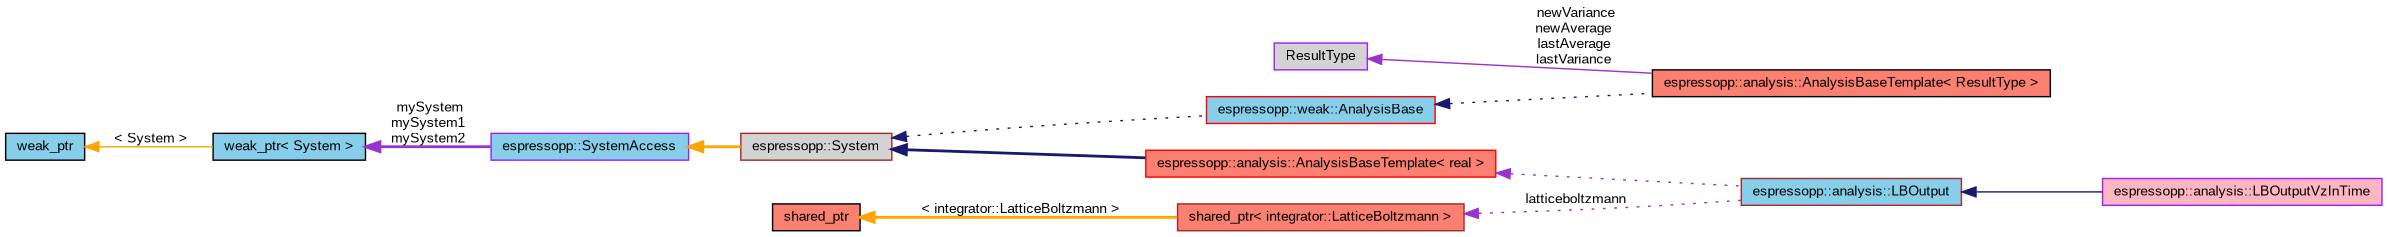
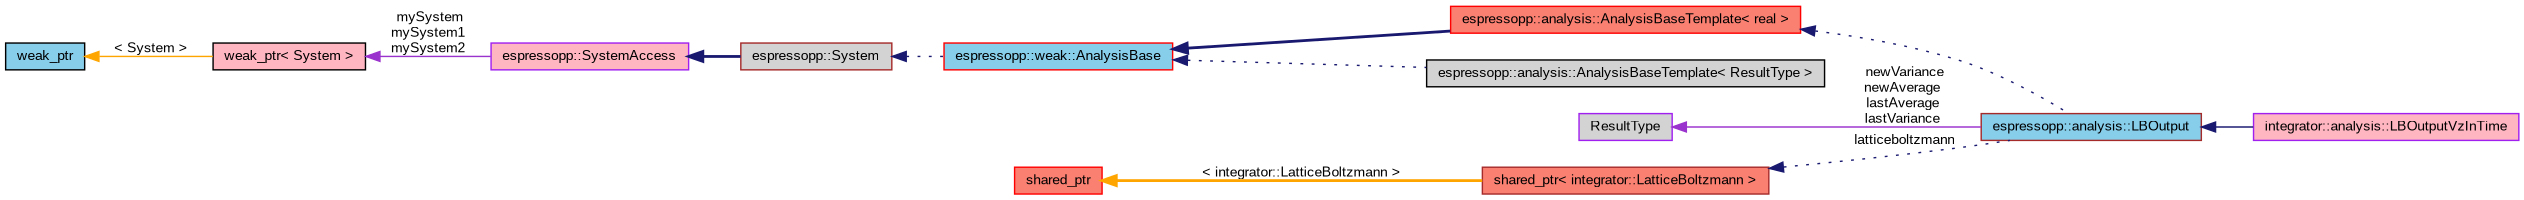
edge "espressopp::analysis::AnalysisBaseTemplate< ResultType >" -> "ResultType": now "espressopp::analysis::LBOutput" -> "ResultType"
node "espressopp::analysis::AnalysisBaseTemplate< ResultType >": fillcolor salmon -> lightgrey
node "weak_ptr< System >": fillcolor skyblue -> lightpink
edge "espressopp::SystemAccess" -> "weak_ptr< System >": style bold -> solid
node "espressopp::SystemAccess": fillcolor skyblue -> lightpink
edge "espressopp::System" -> "espressopp::SystemAccess": color orange -> midnightblue
edge "espressopp::analysis::AnalysisBaseTemplate< real >" -> "espressopp::System": now "espressopp::analysis::AnalysisBaseTemplate< real >" -> "espressopp::weak::AnalysisBase"
edge "espressopp::analysis::LBOutput" -> "espressopp::analysis::AnalysisBaseTemplate< real >": color darkorchid3 -> midnightblue
node "espressopp::analysis::LBOutputVzInTime": label "espressopp::analysis::LBOutputVzInTime" -> "integrator::analysis::LBOutputVzInTime"
edge "espressopp::analysis::LBOutput" -> "shared_ptr< integrator::LatticeBoltzmann >": color darkorchid3 -> midnightblue
node "shared_ptr": color black -> red
